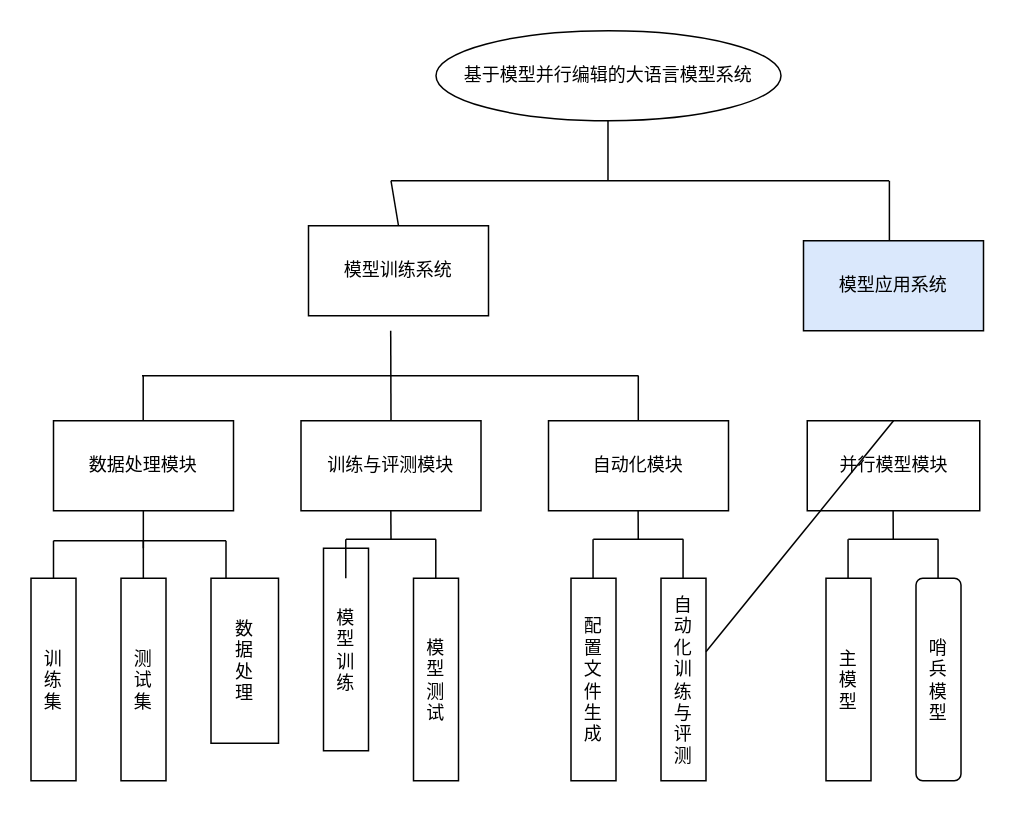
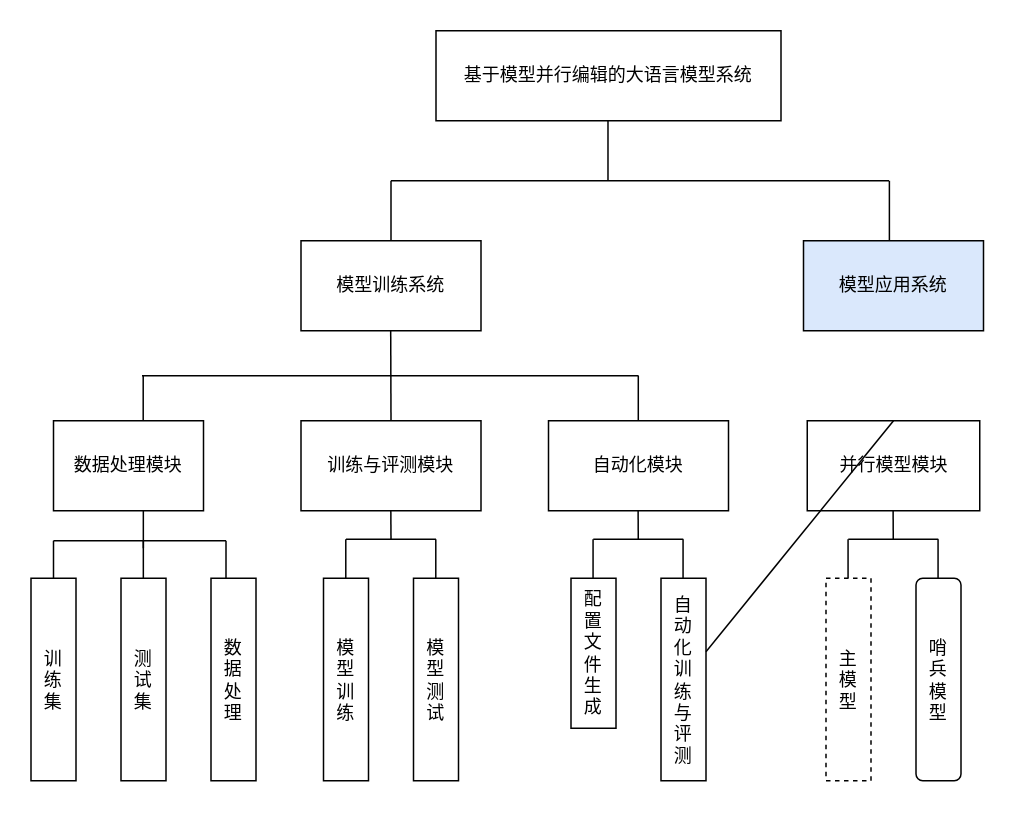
node "基于模型并行编辑的大语言模型系统": shape ellipse -> rectangle
node "模型训练系统": moved (398, 271) -> (391, 286)
node "数据处理模块": size 180x90 -> 150x90
node "模 型 训 练": moved (346, 650) -> (346, 680)
node "数 据 处 理": size 68x165 -> 45x203
node "配 置 文 件 生 成": size 45x203 -> 45x150
node "主 模 型": style solid -> dashed
